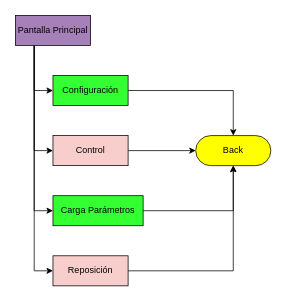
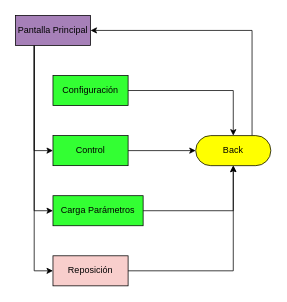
edge "Back" -> "Pantalla Principal": added
edge "Pantalla Principal" -> "Configuración": removed
node "Control": fillcolor #f8cecc -> #33ff33
